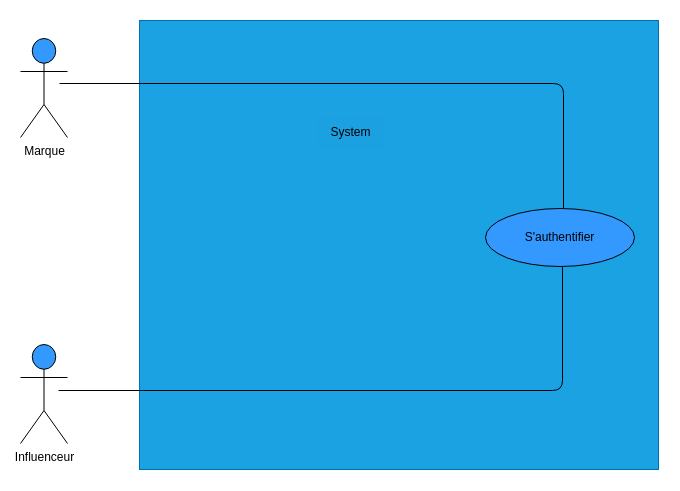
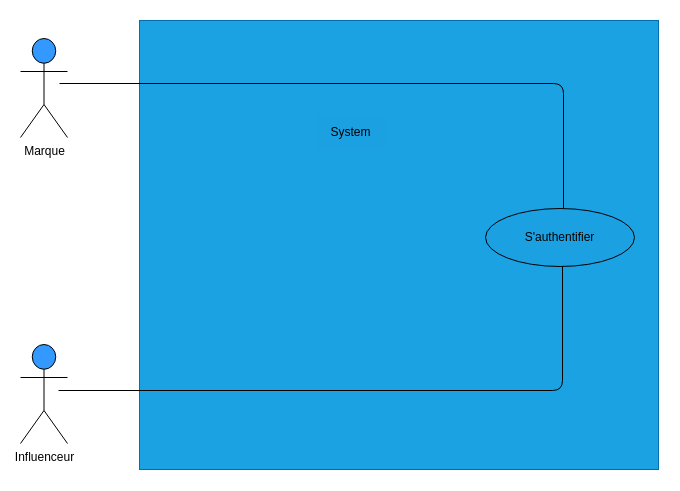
node "S'authentifier": fillcolor #3399ff -> #1ba1e2
